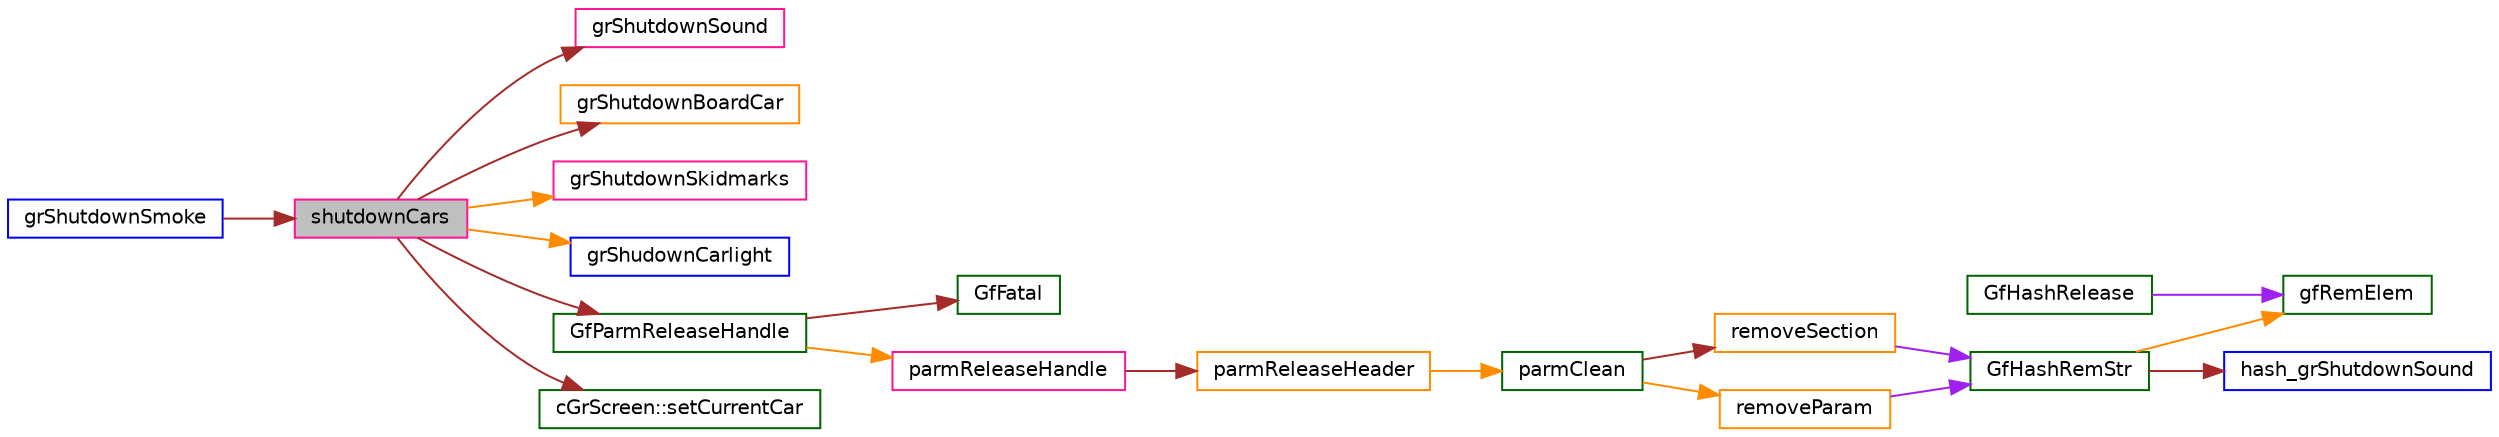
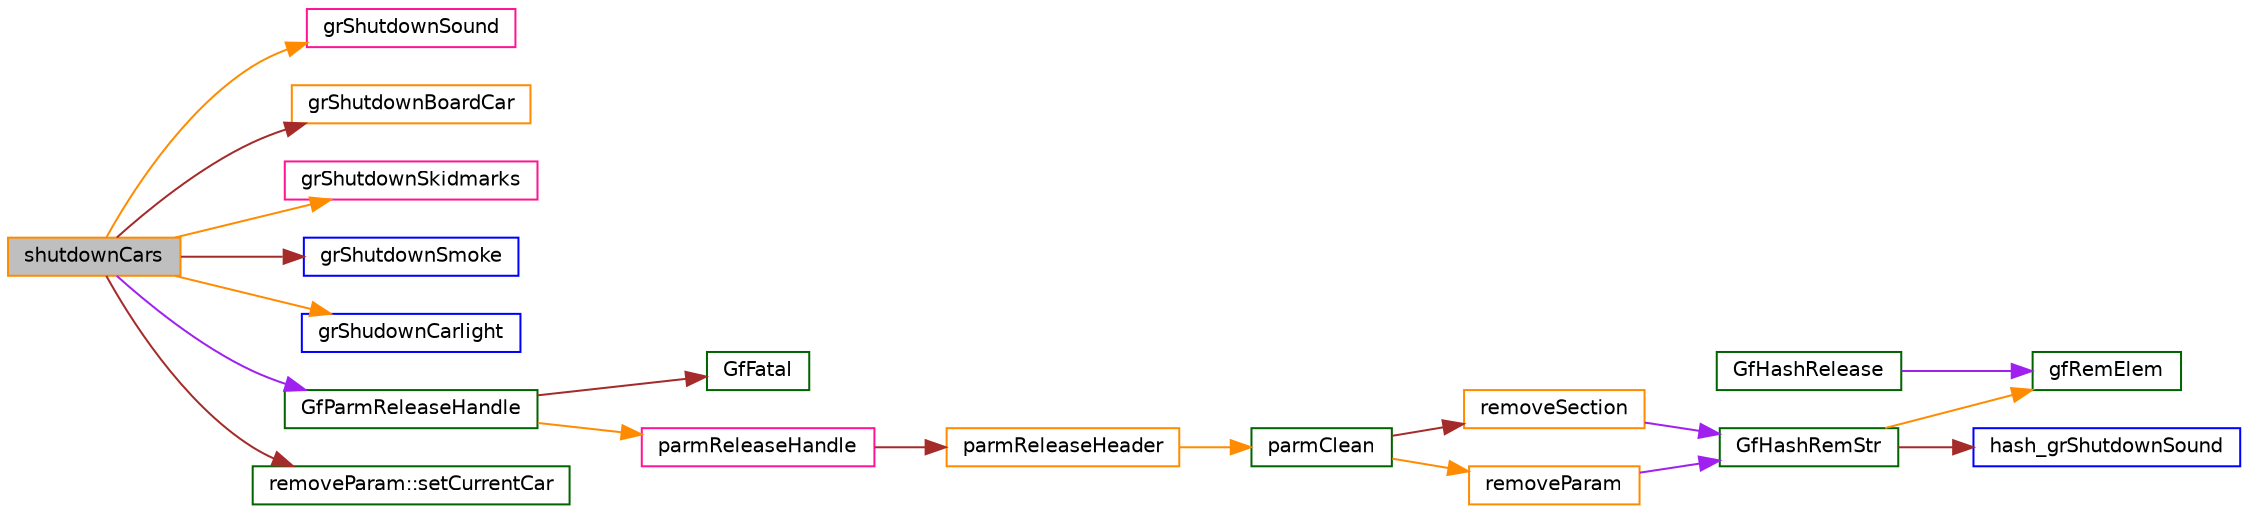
edge "shutdownCars" -> "grShutdownSound": color brown -> darkorange
edge "grShutdownSmoke" -> "shutdownCars": reversed
node "shutdownCars": color deeppink -> darkorange
edge "shutdownCars" -> "GfParmReleaseHandle": color brown -> purple
node "cGrScreen::setCurrentCar": label "cGrScreen::setCurrentCar" -> "removeParam::setCurrentCar"
